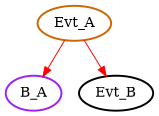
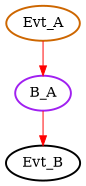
edge "Evt_A" -> "Evt_B": now "B_A" -> "Evt_B"
